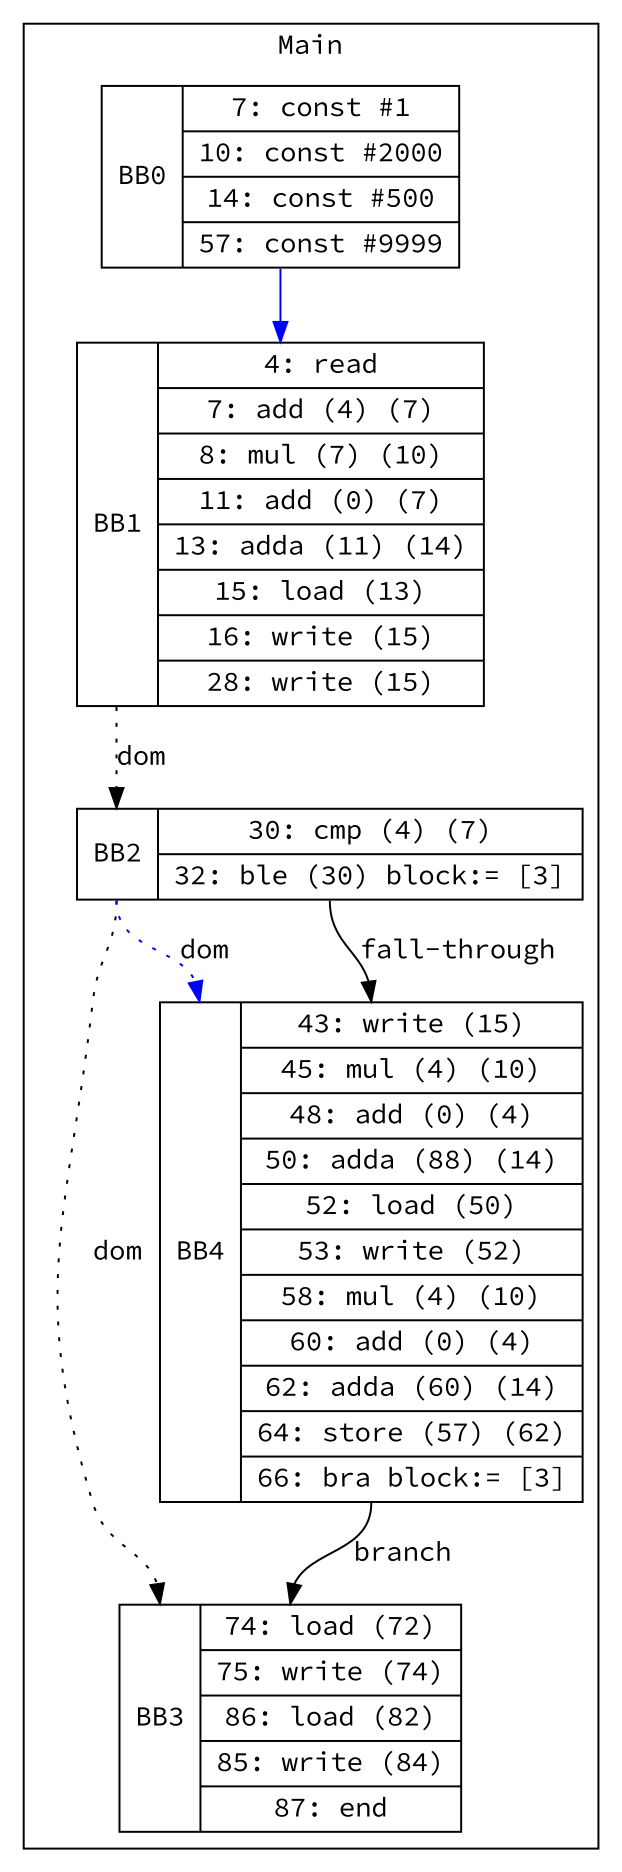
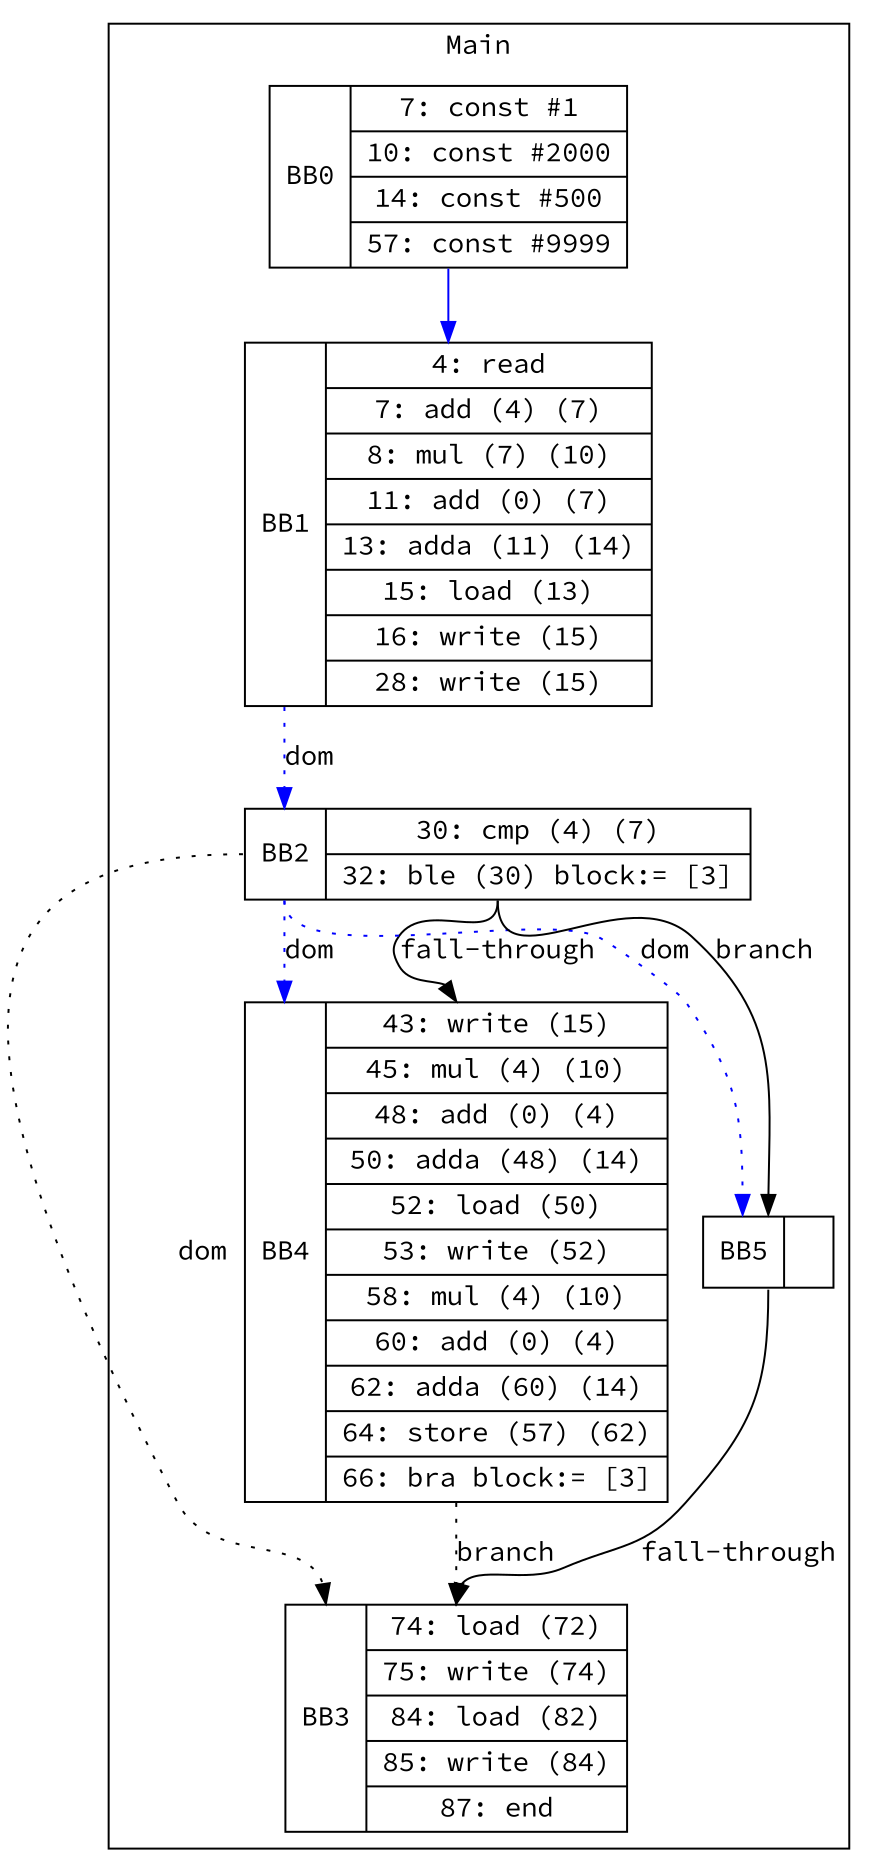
edge "BB1" -> "BB2": color black -> blue
node "BB4": text "50: adda (88) (14)" -> "50: adda (48) (14)"
node "BB5": added
edge "BB4" -> "BB3": style solid -> dotted
node "BB3": text "86: load (82)" -> "84: load (82)"
